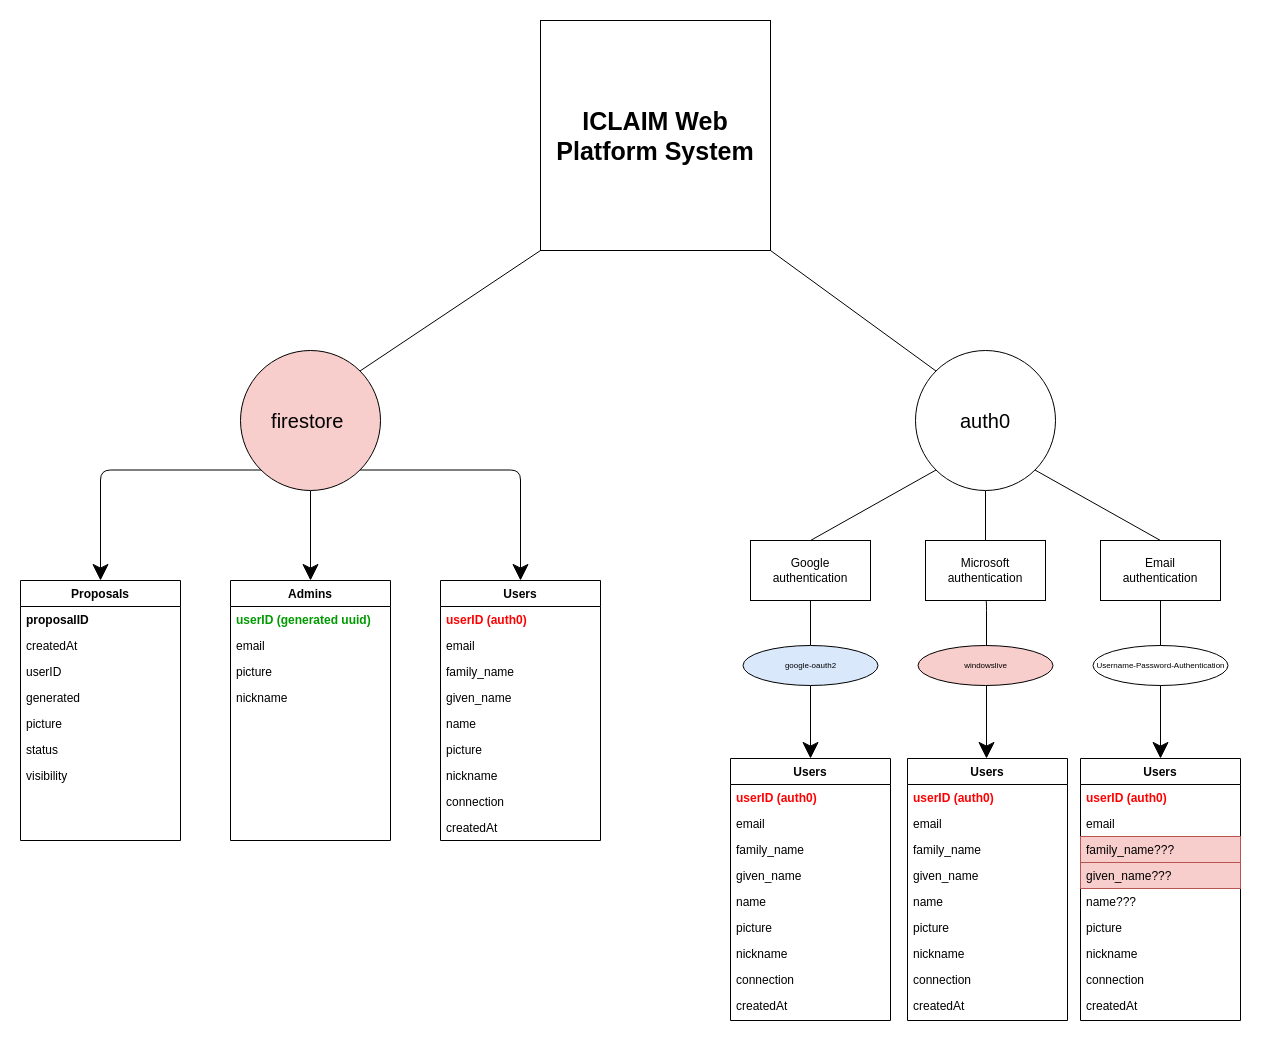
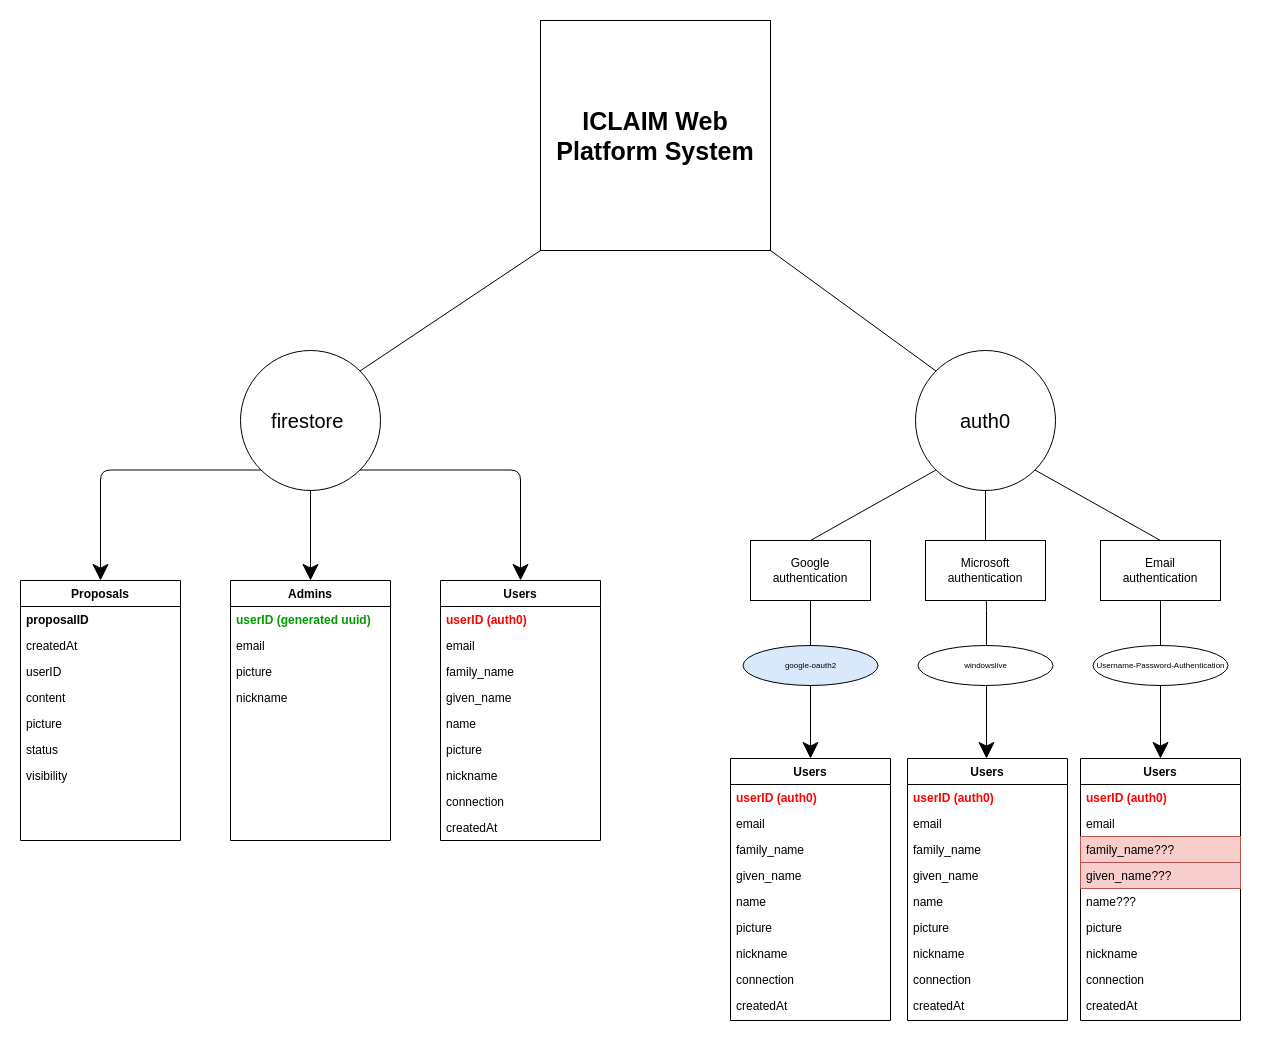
node "firestore": fillcolor #f8cecc -> #ffffff
node "windowslive": fillcolor #f8cecc -> #ffffff
node "generated": label "generated" -> "content"
